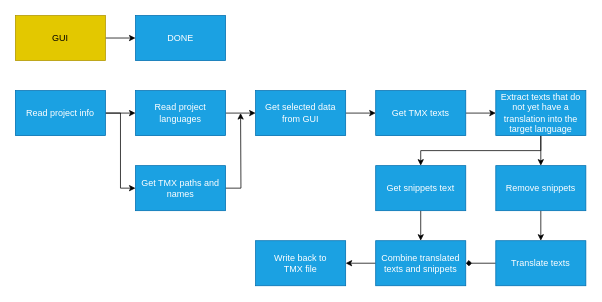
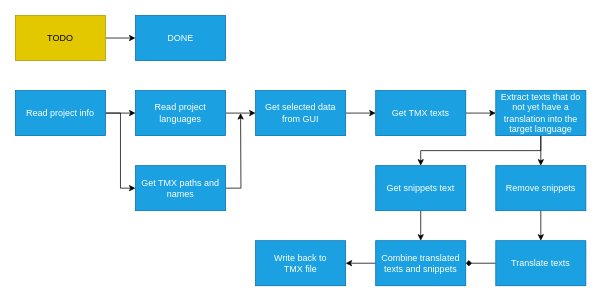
node "GUI": label "GUI" -> "TODO"
